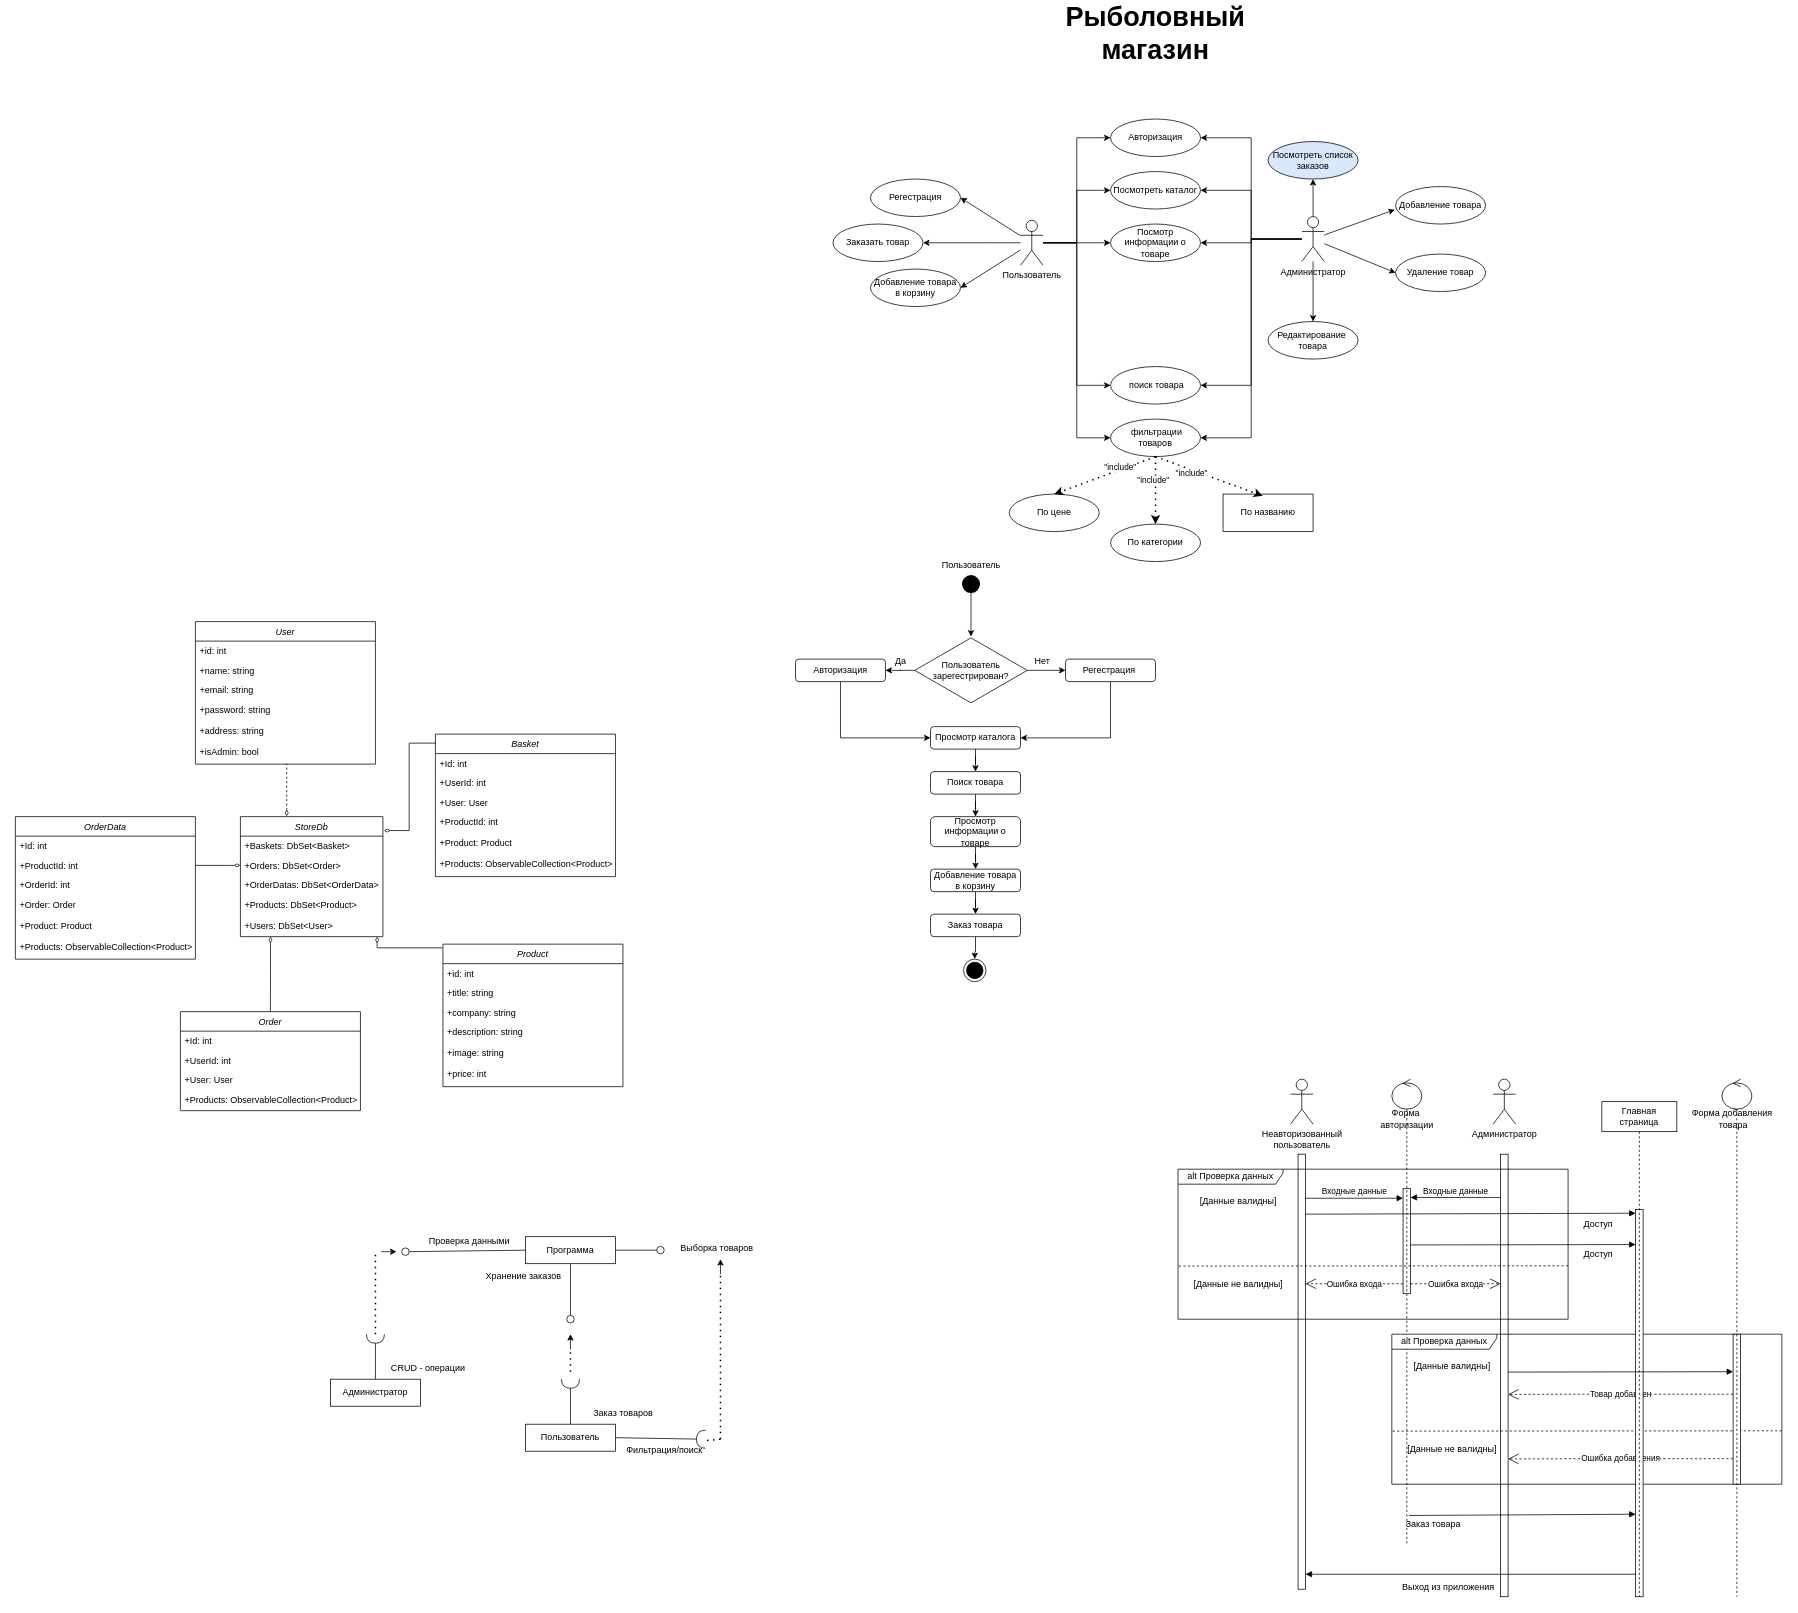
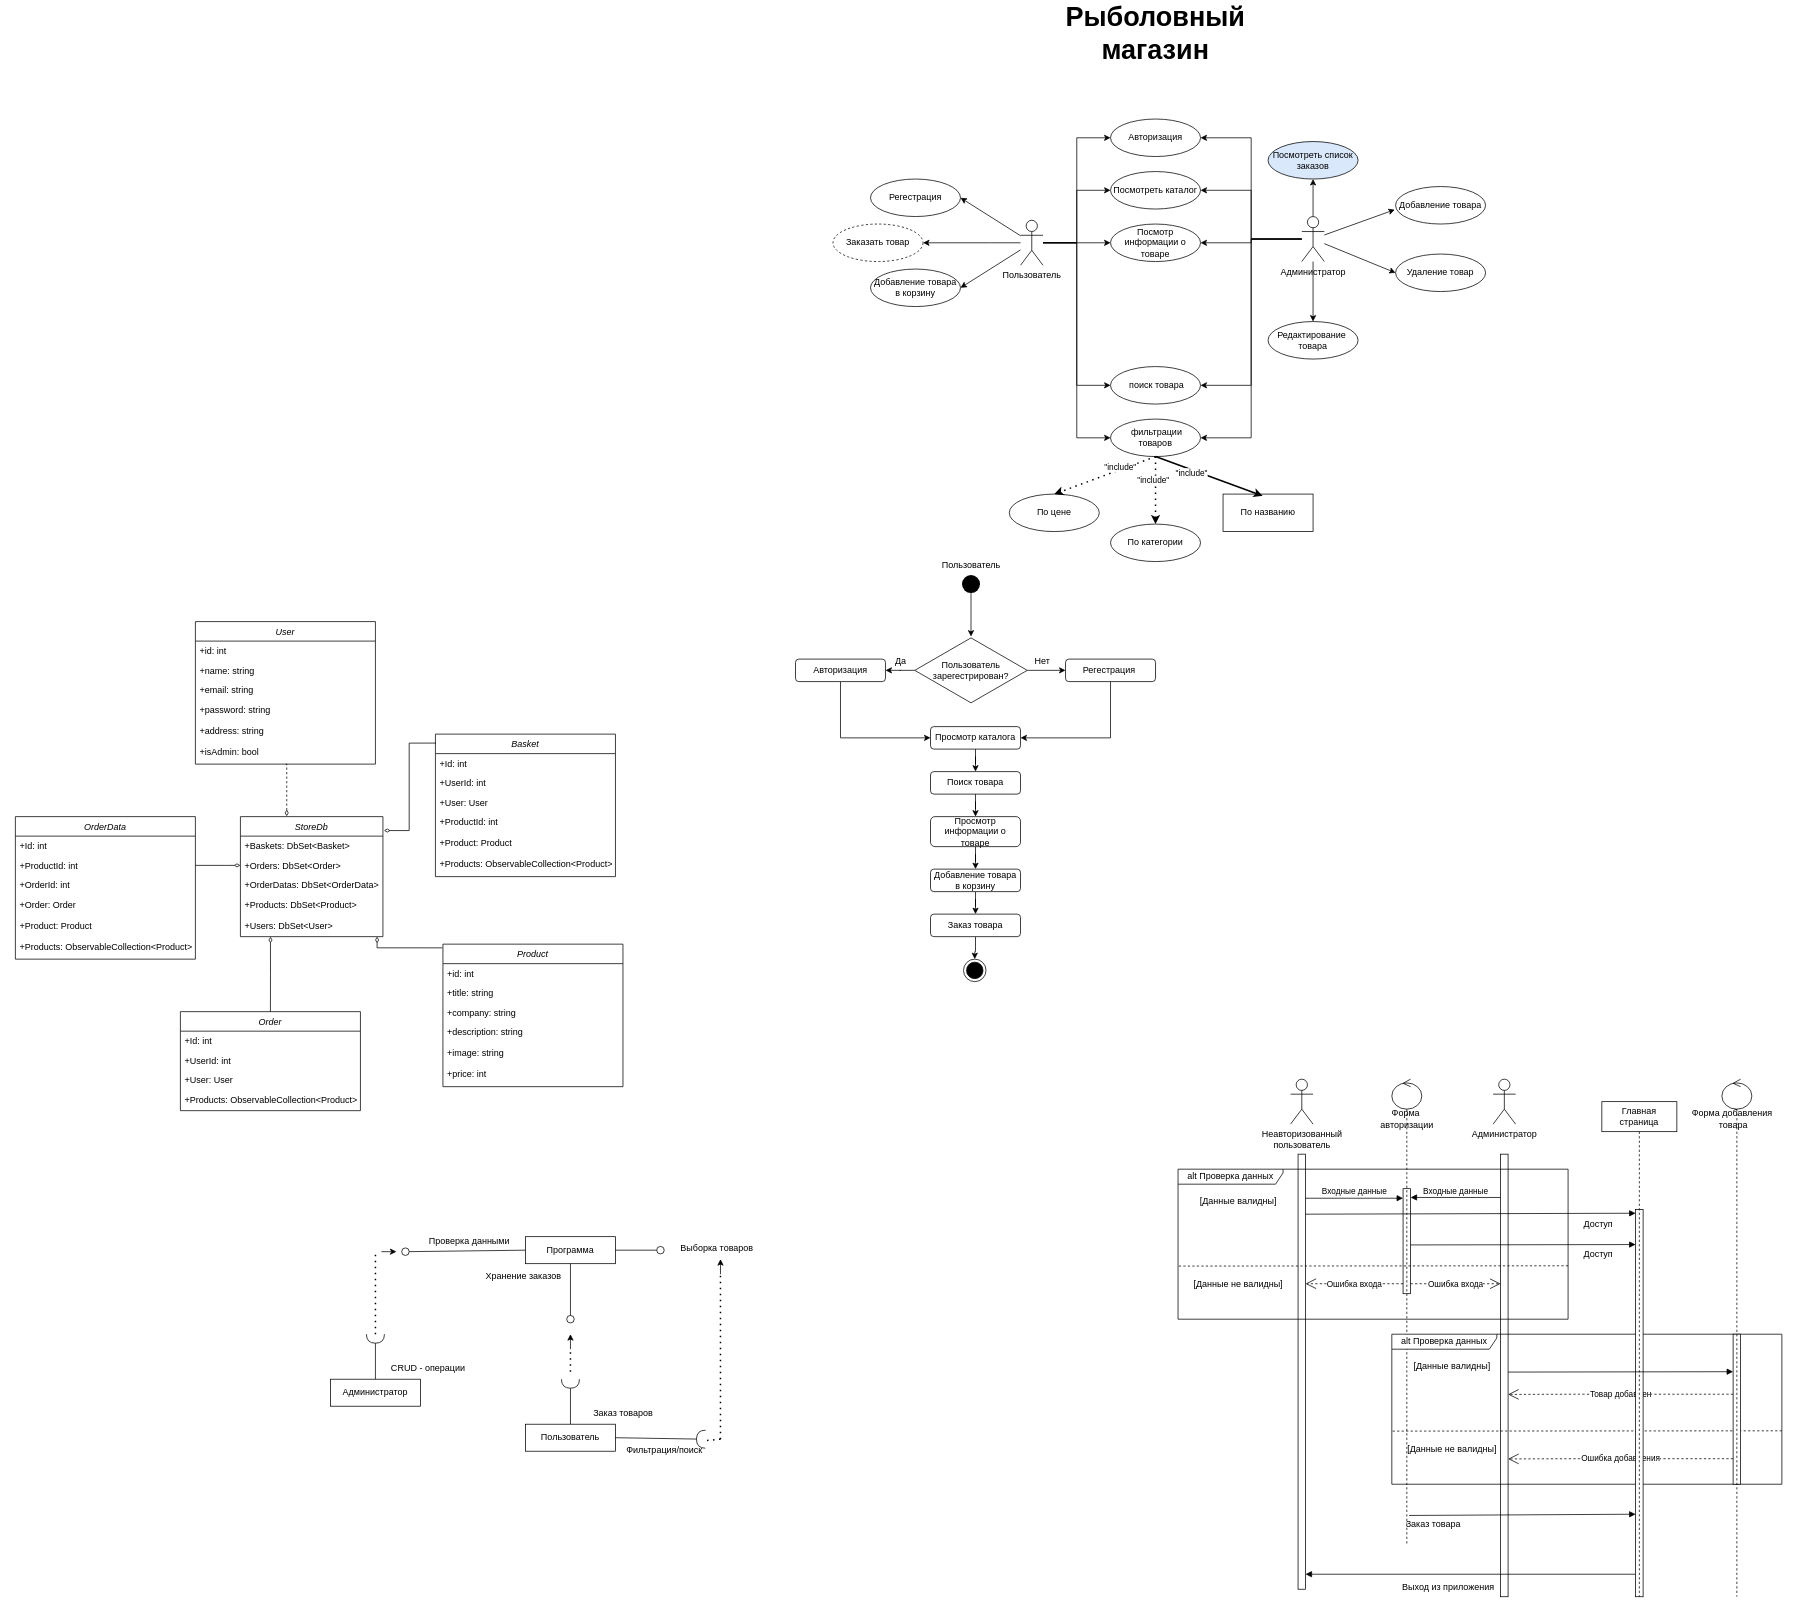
node "Заказать товар": style solid -> dashed
edge "фильтрации товаров" -> "По названию": style dashed -> solid
